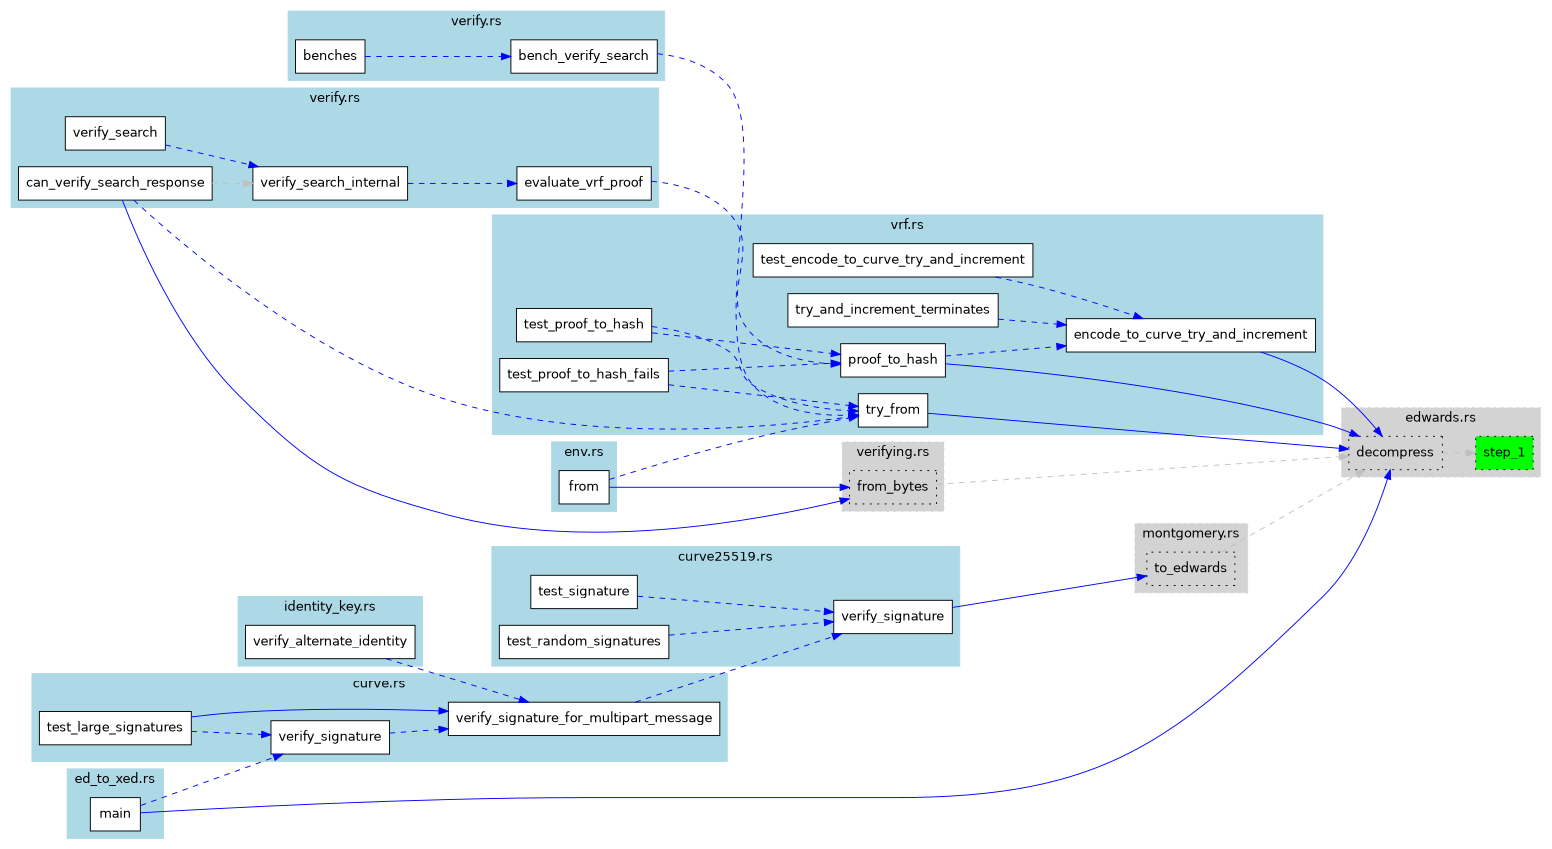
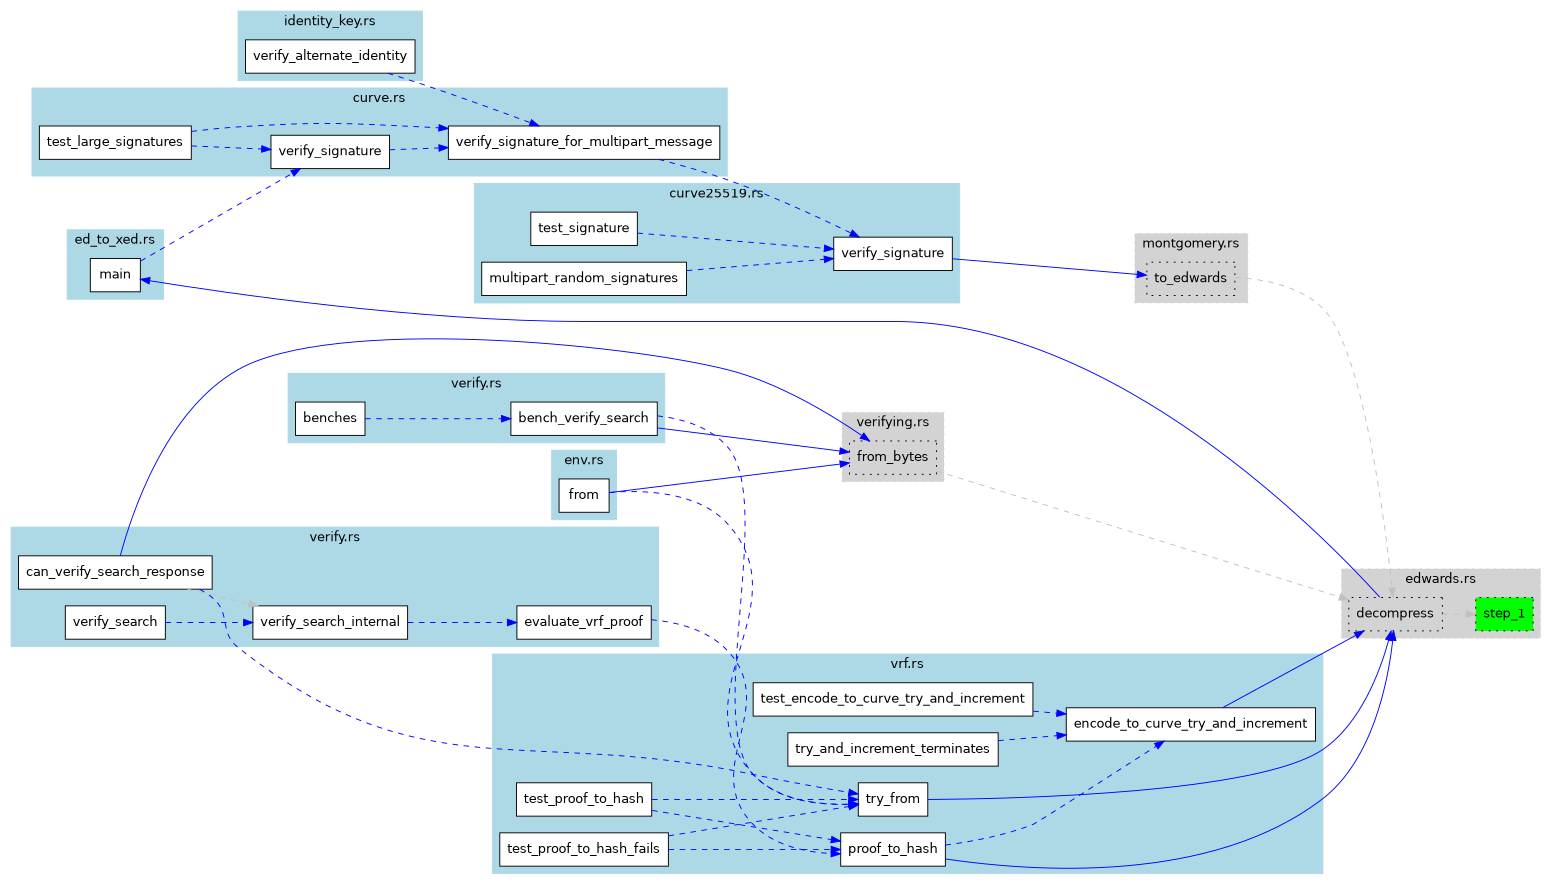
edge "bench_verify_search" -> "from_bytes": added
node "test_random_signatures": label "test_random_signatures" -> "multipart_random_signatures"
edge "test_large_signatures" -> "verify_signature_for_multipart_message": style solid -> dashed
edge "main" -> "decompress": reversed
